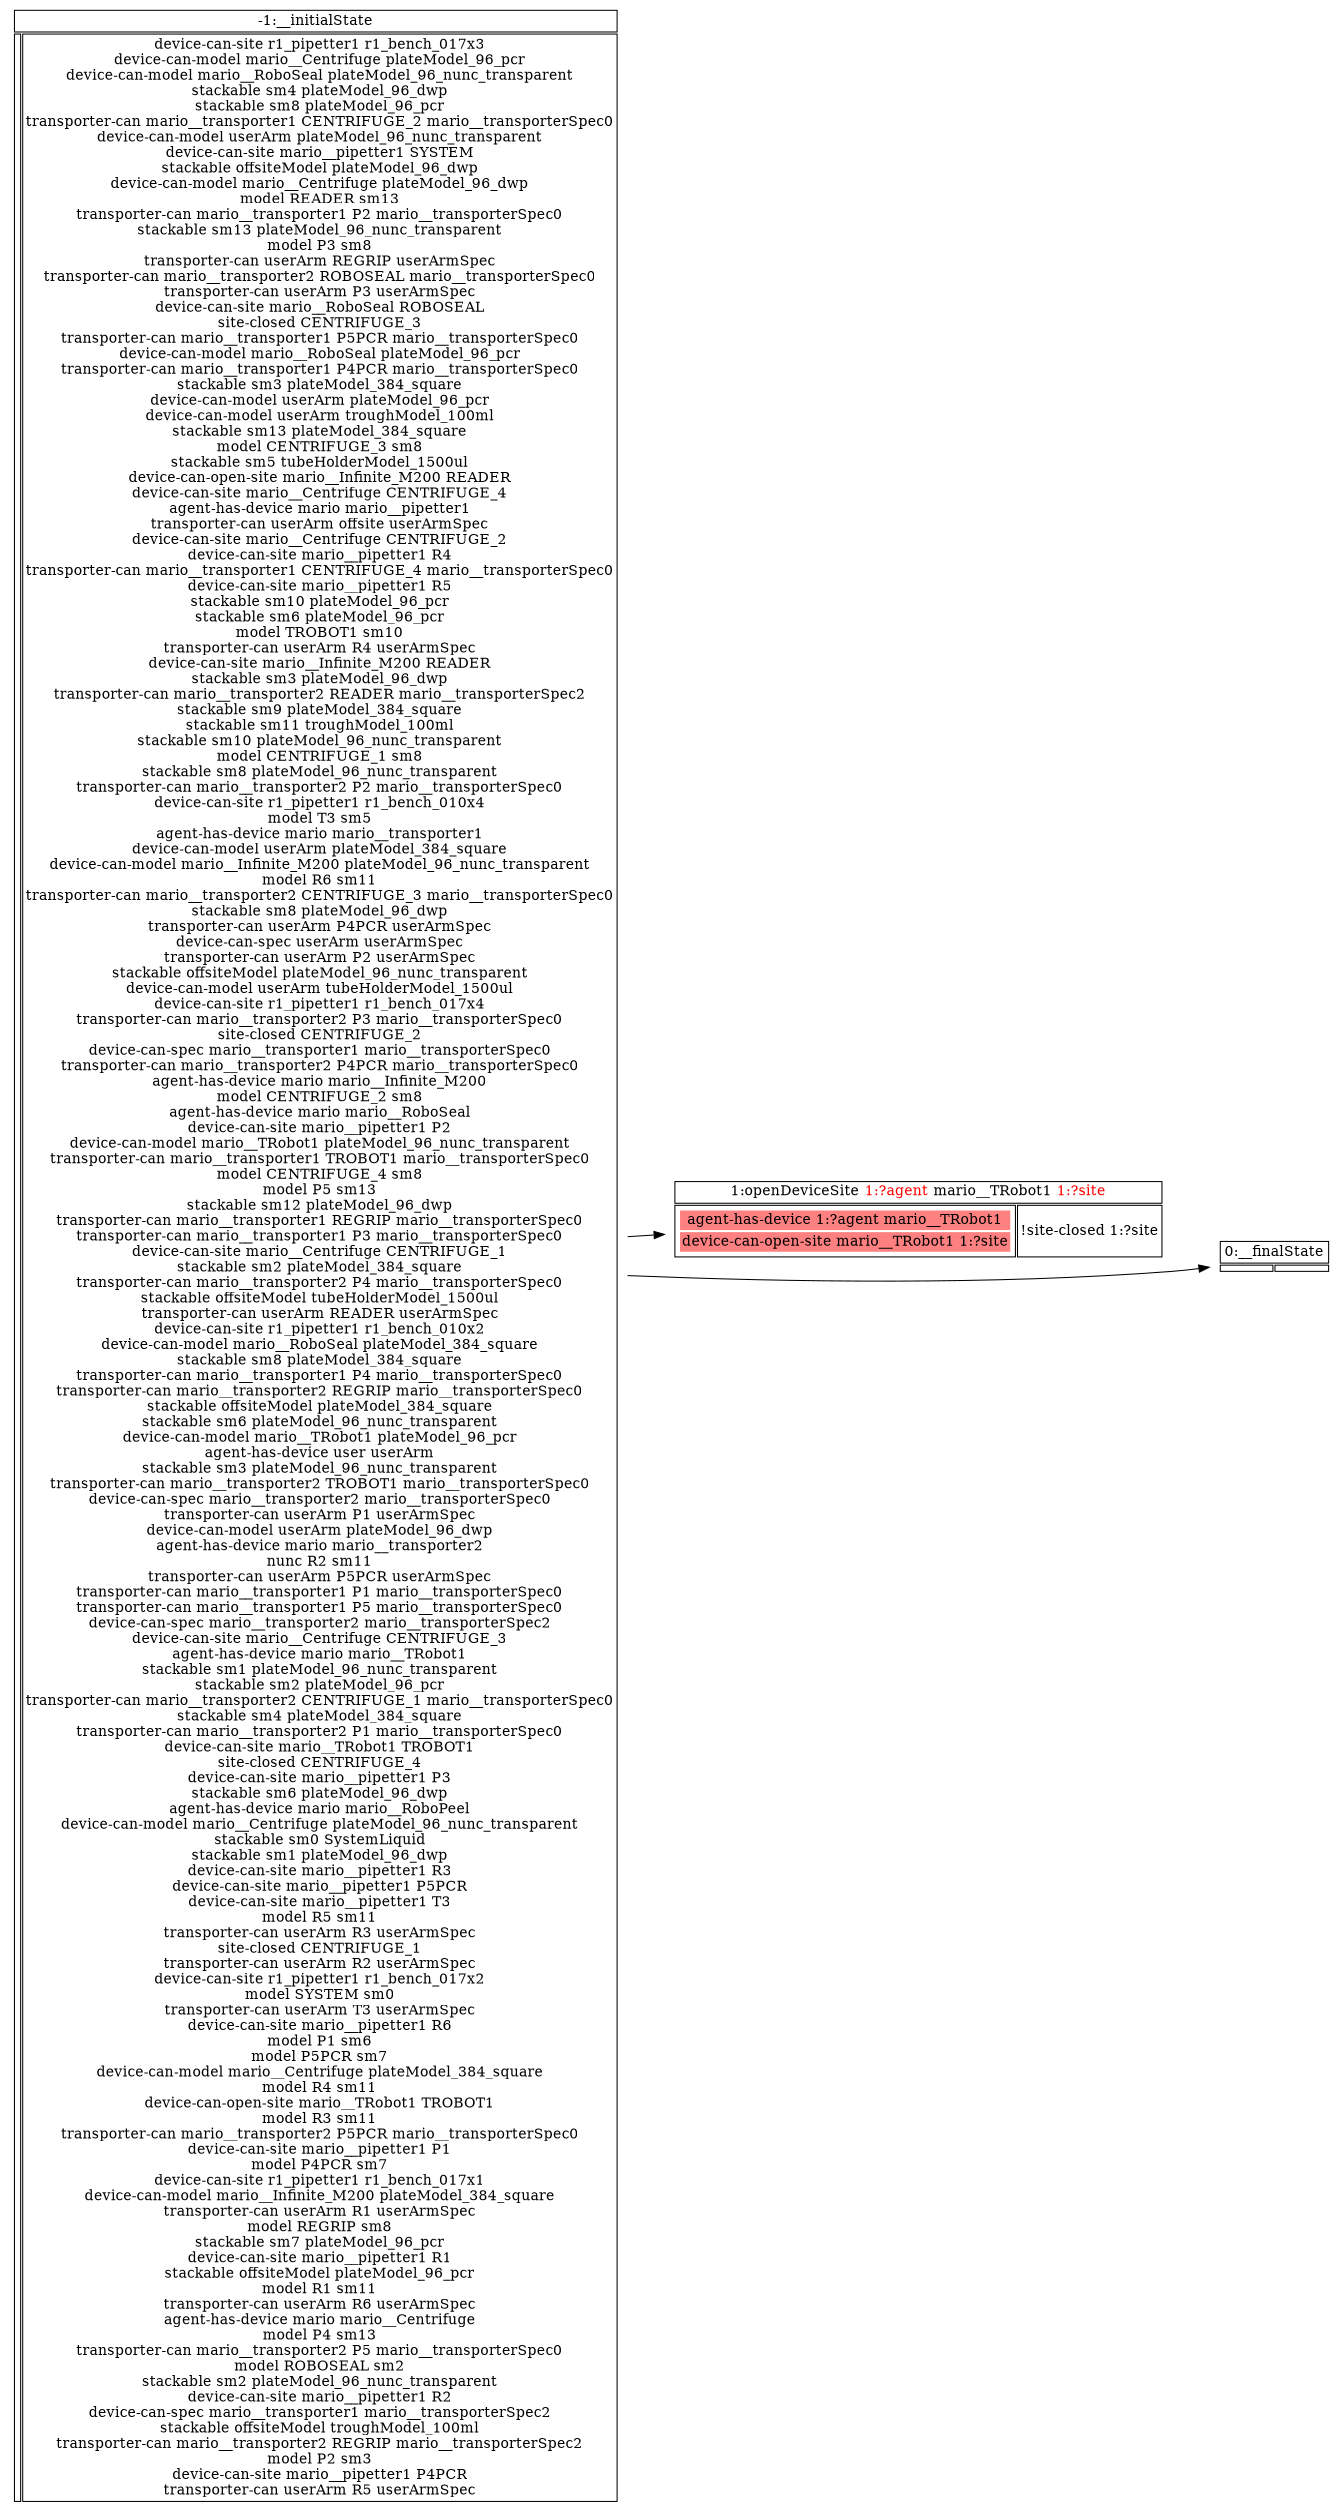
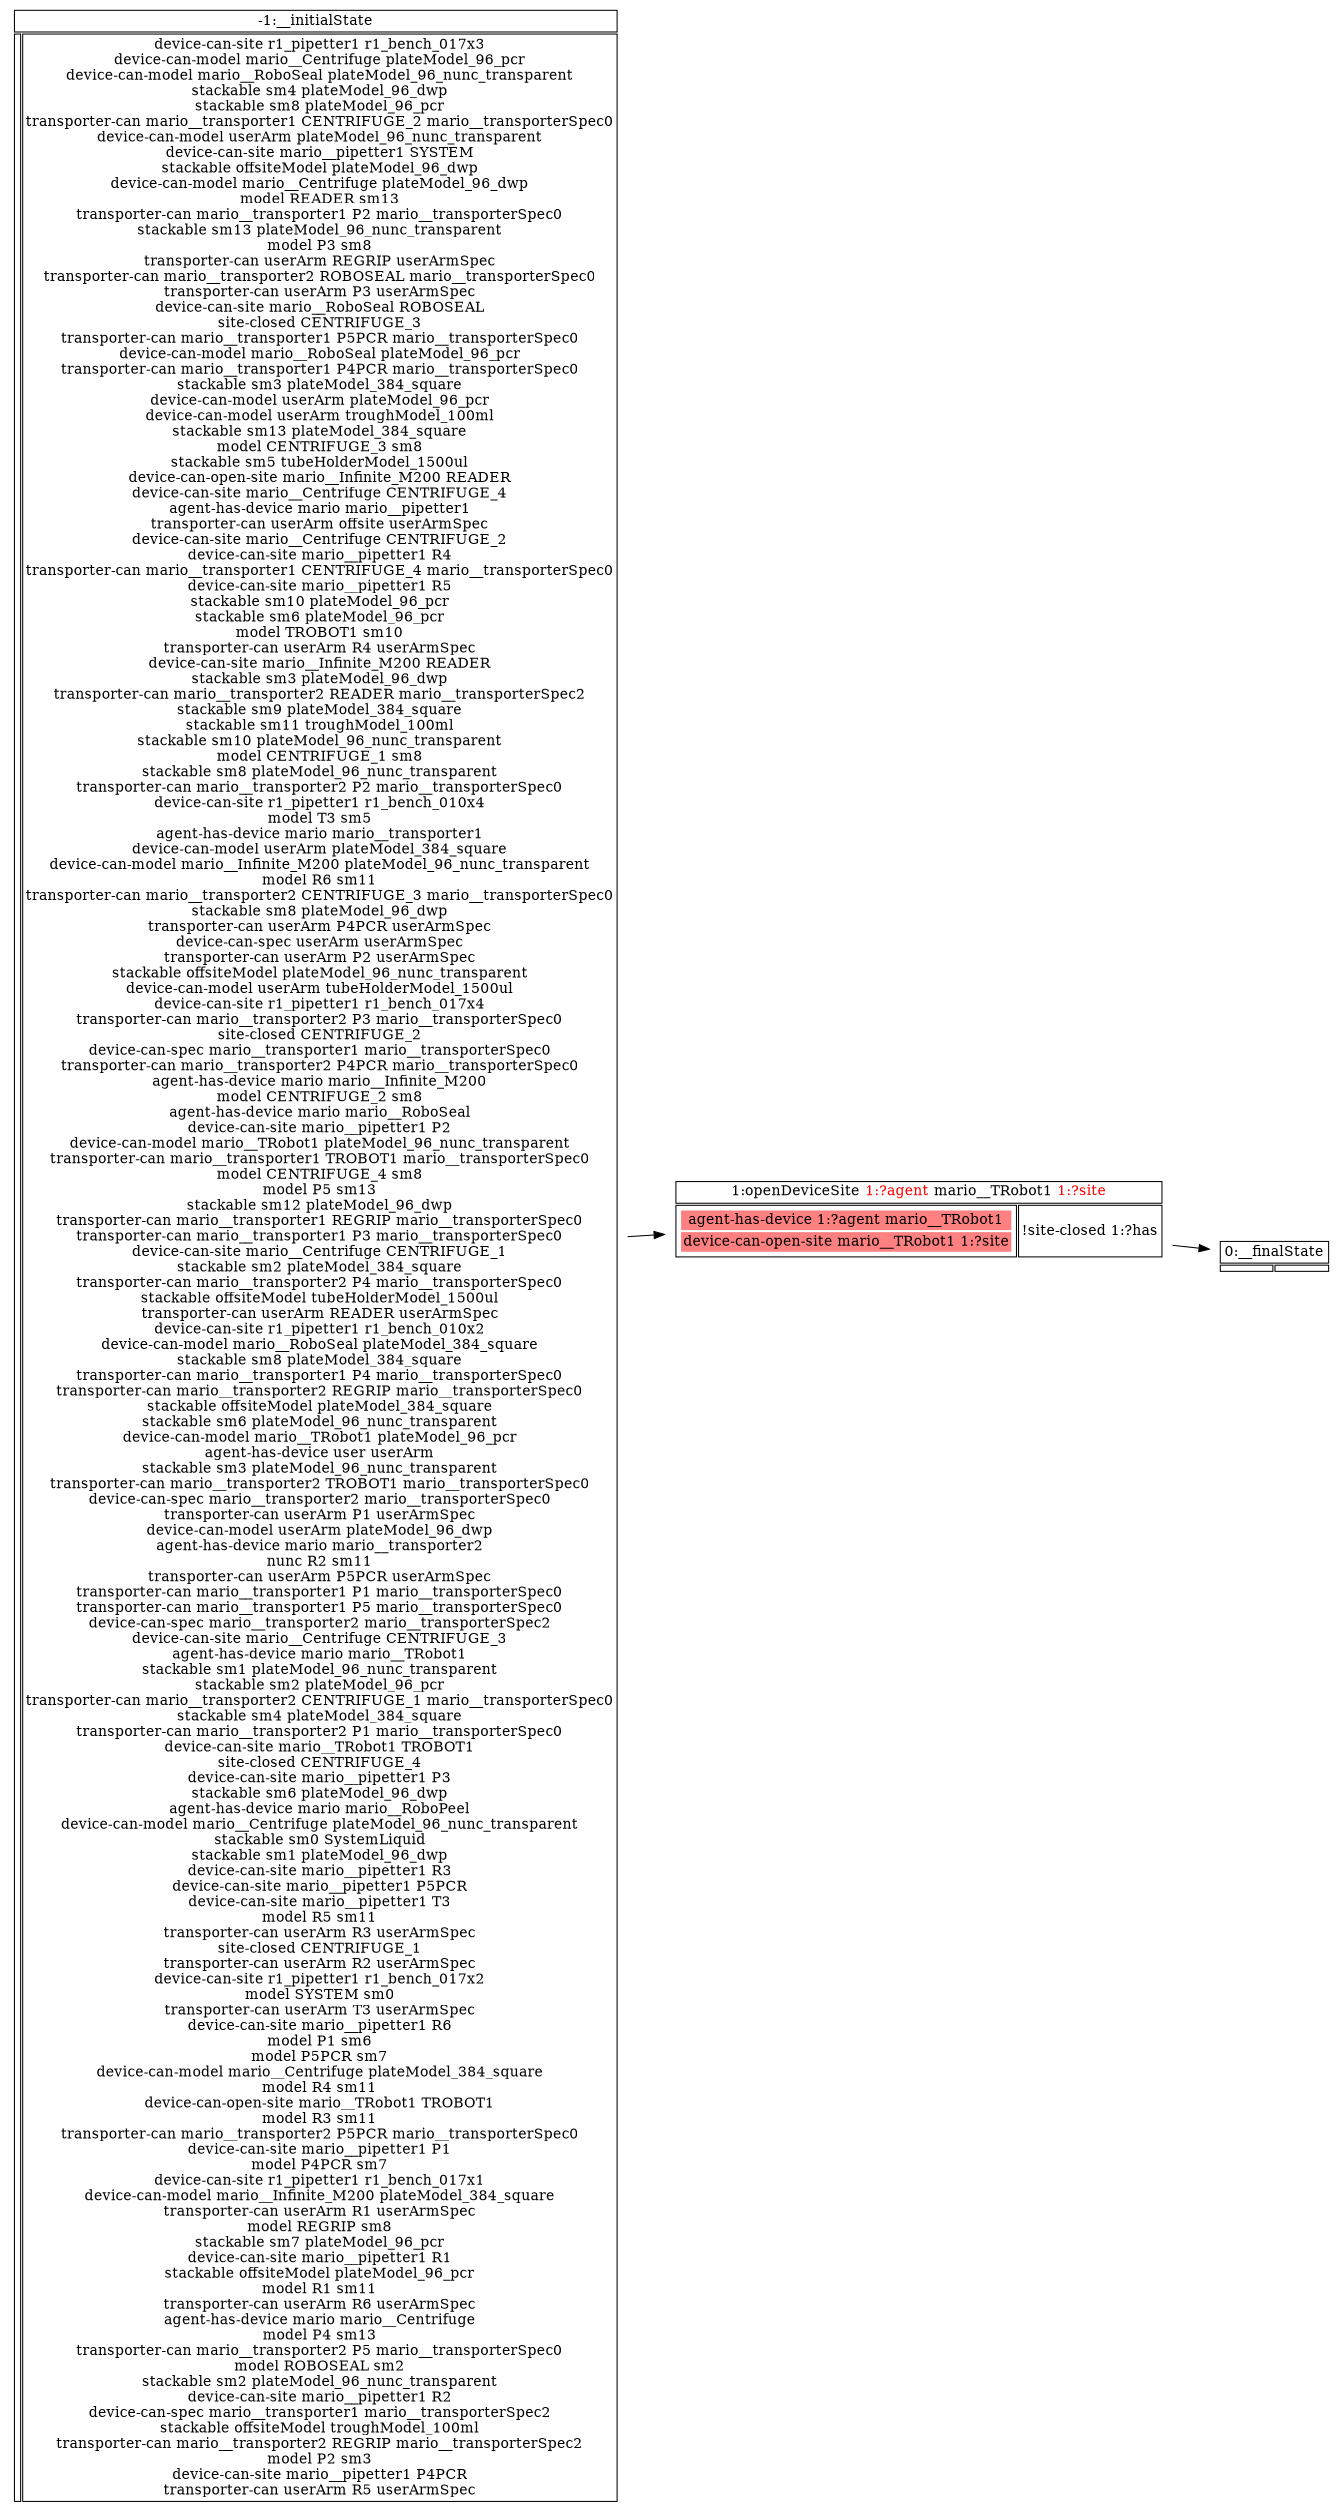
node "1:openDeviceSite": text "!site-closed 1:?site" -> "!site-closed 1:?has"
edge "-1:__initialState" -> "0:__finalState": now "1:openDeviceSite" -> "0:__finalState"
